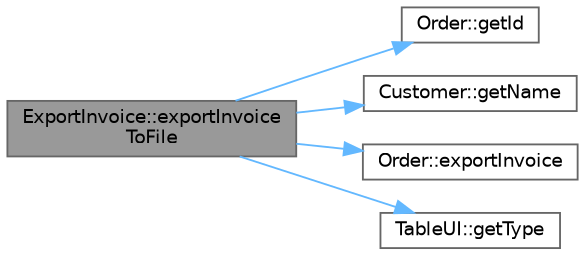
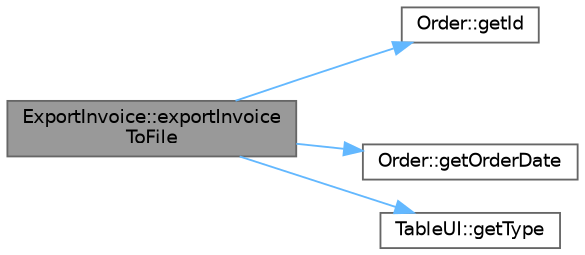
node "Customer::getName": removed
node "Order::exportInvoice": label "Order::exportInvoice" -> "Order::getOrderDate"
